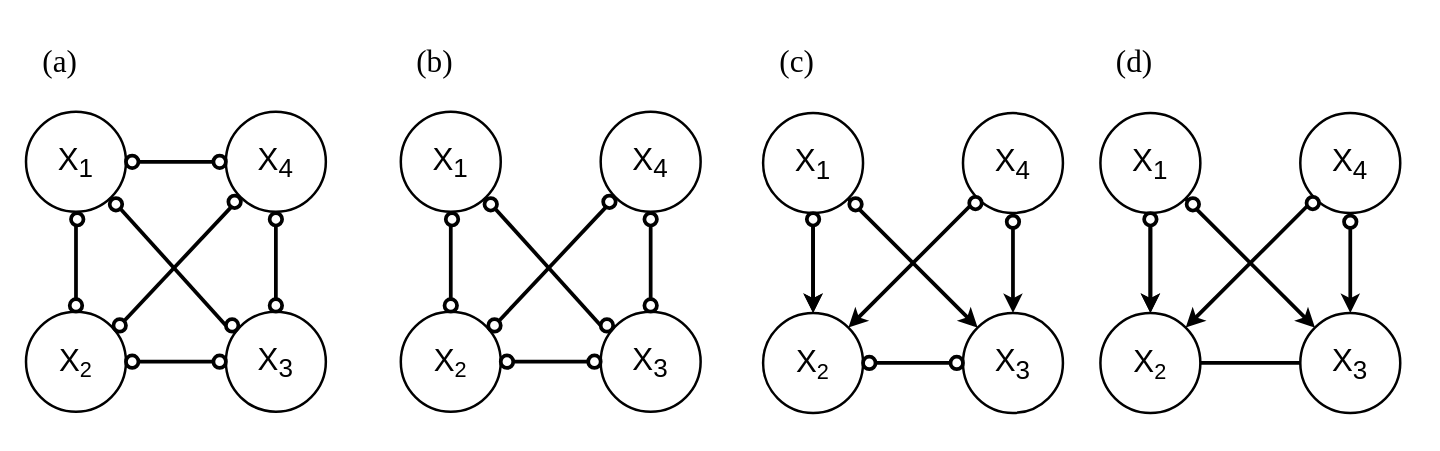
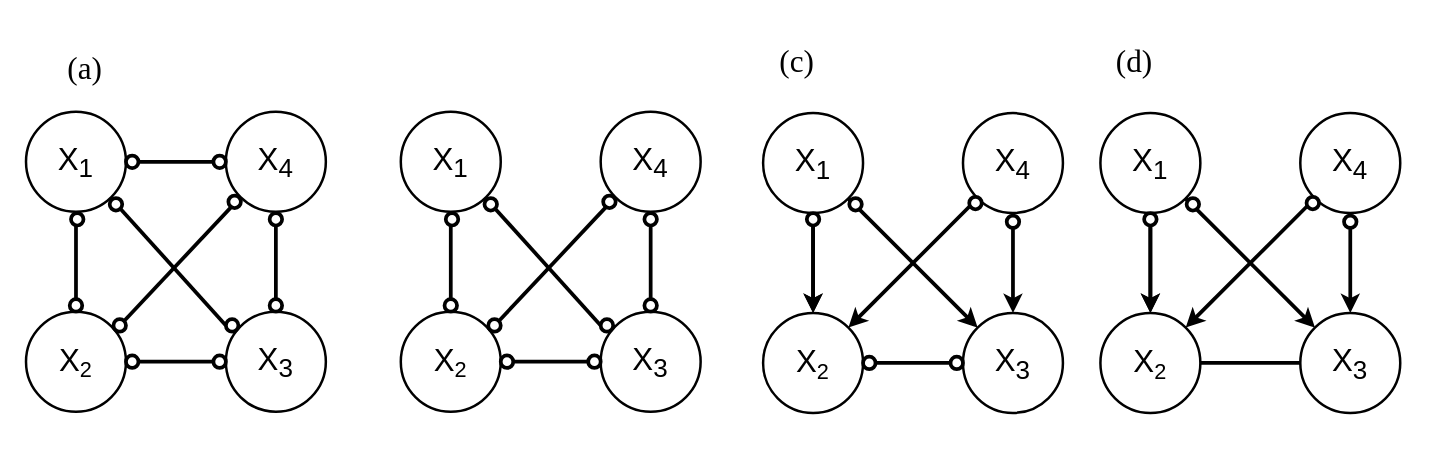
node "(a)": moved (63, 62) -> (88, 68)
node "(b)": removed
